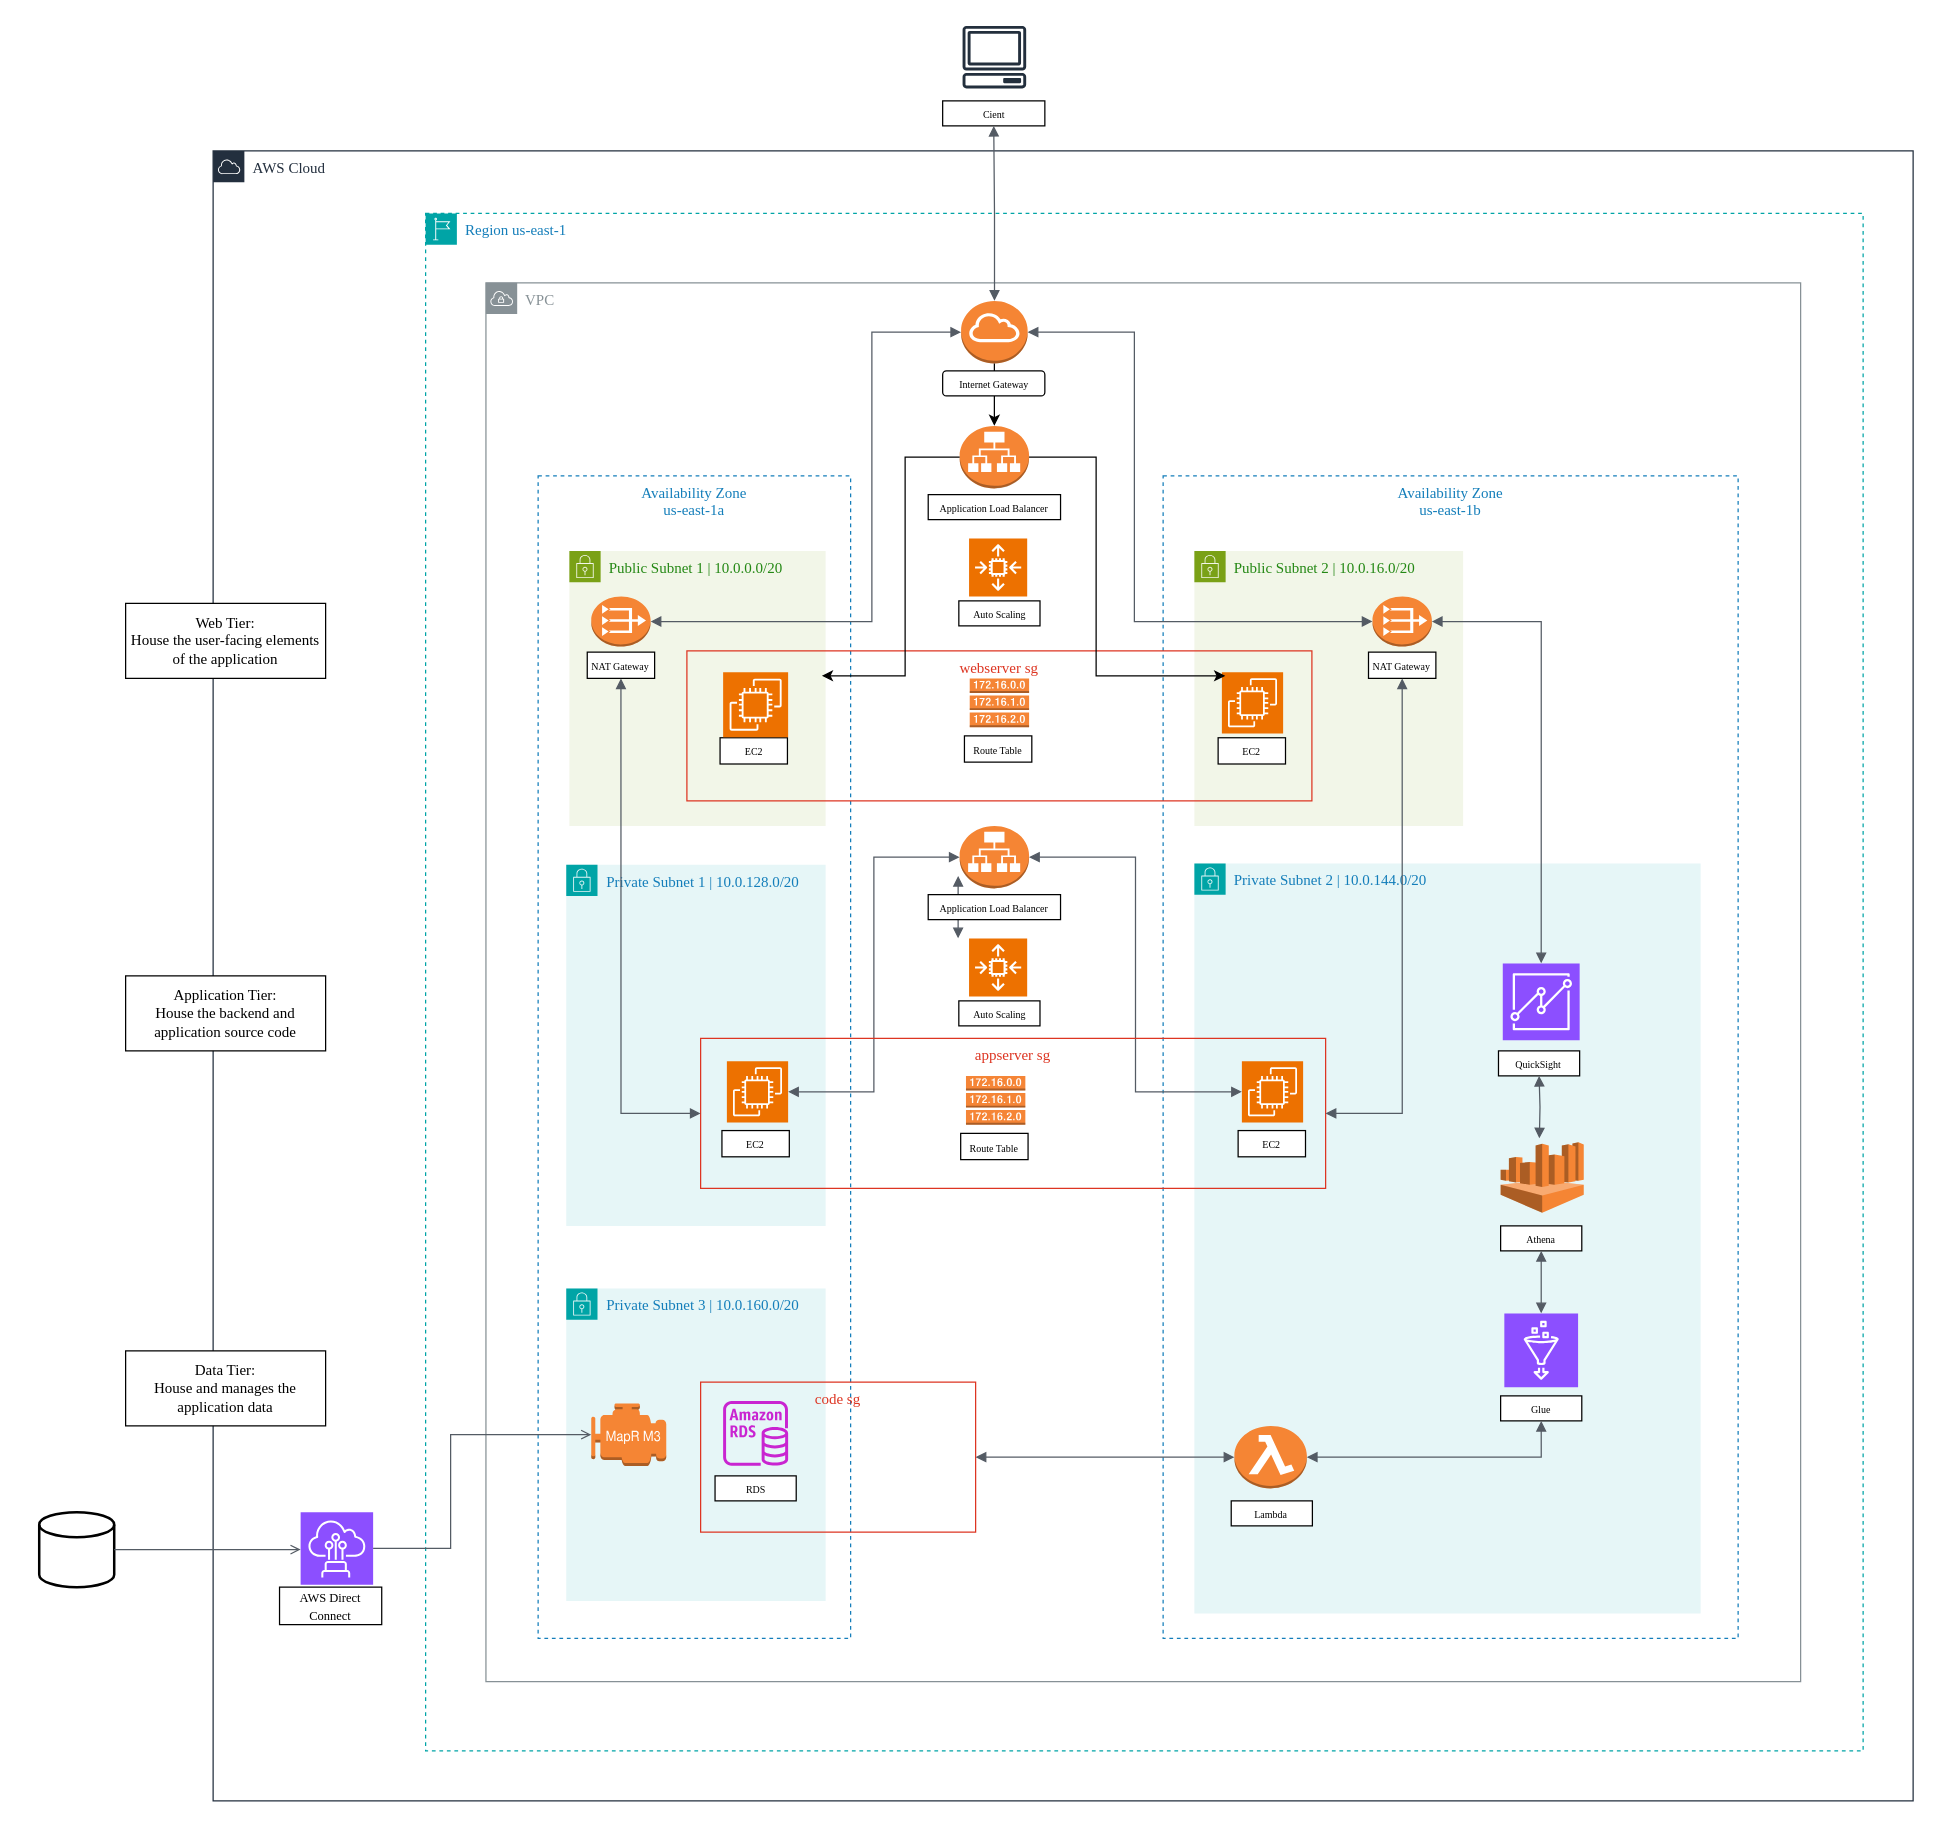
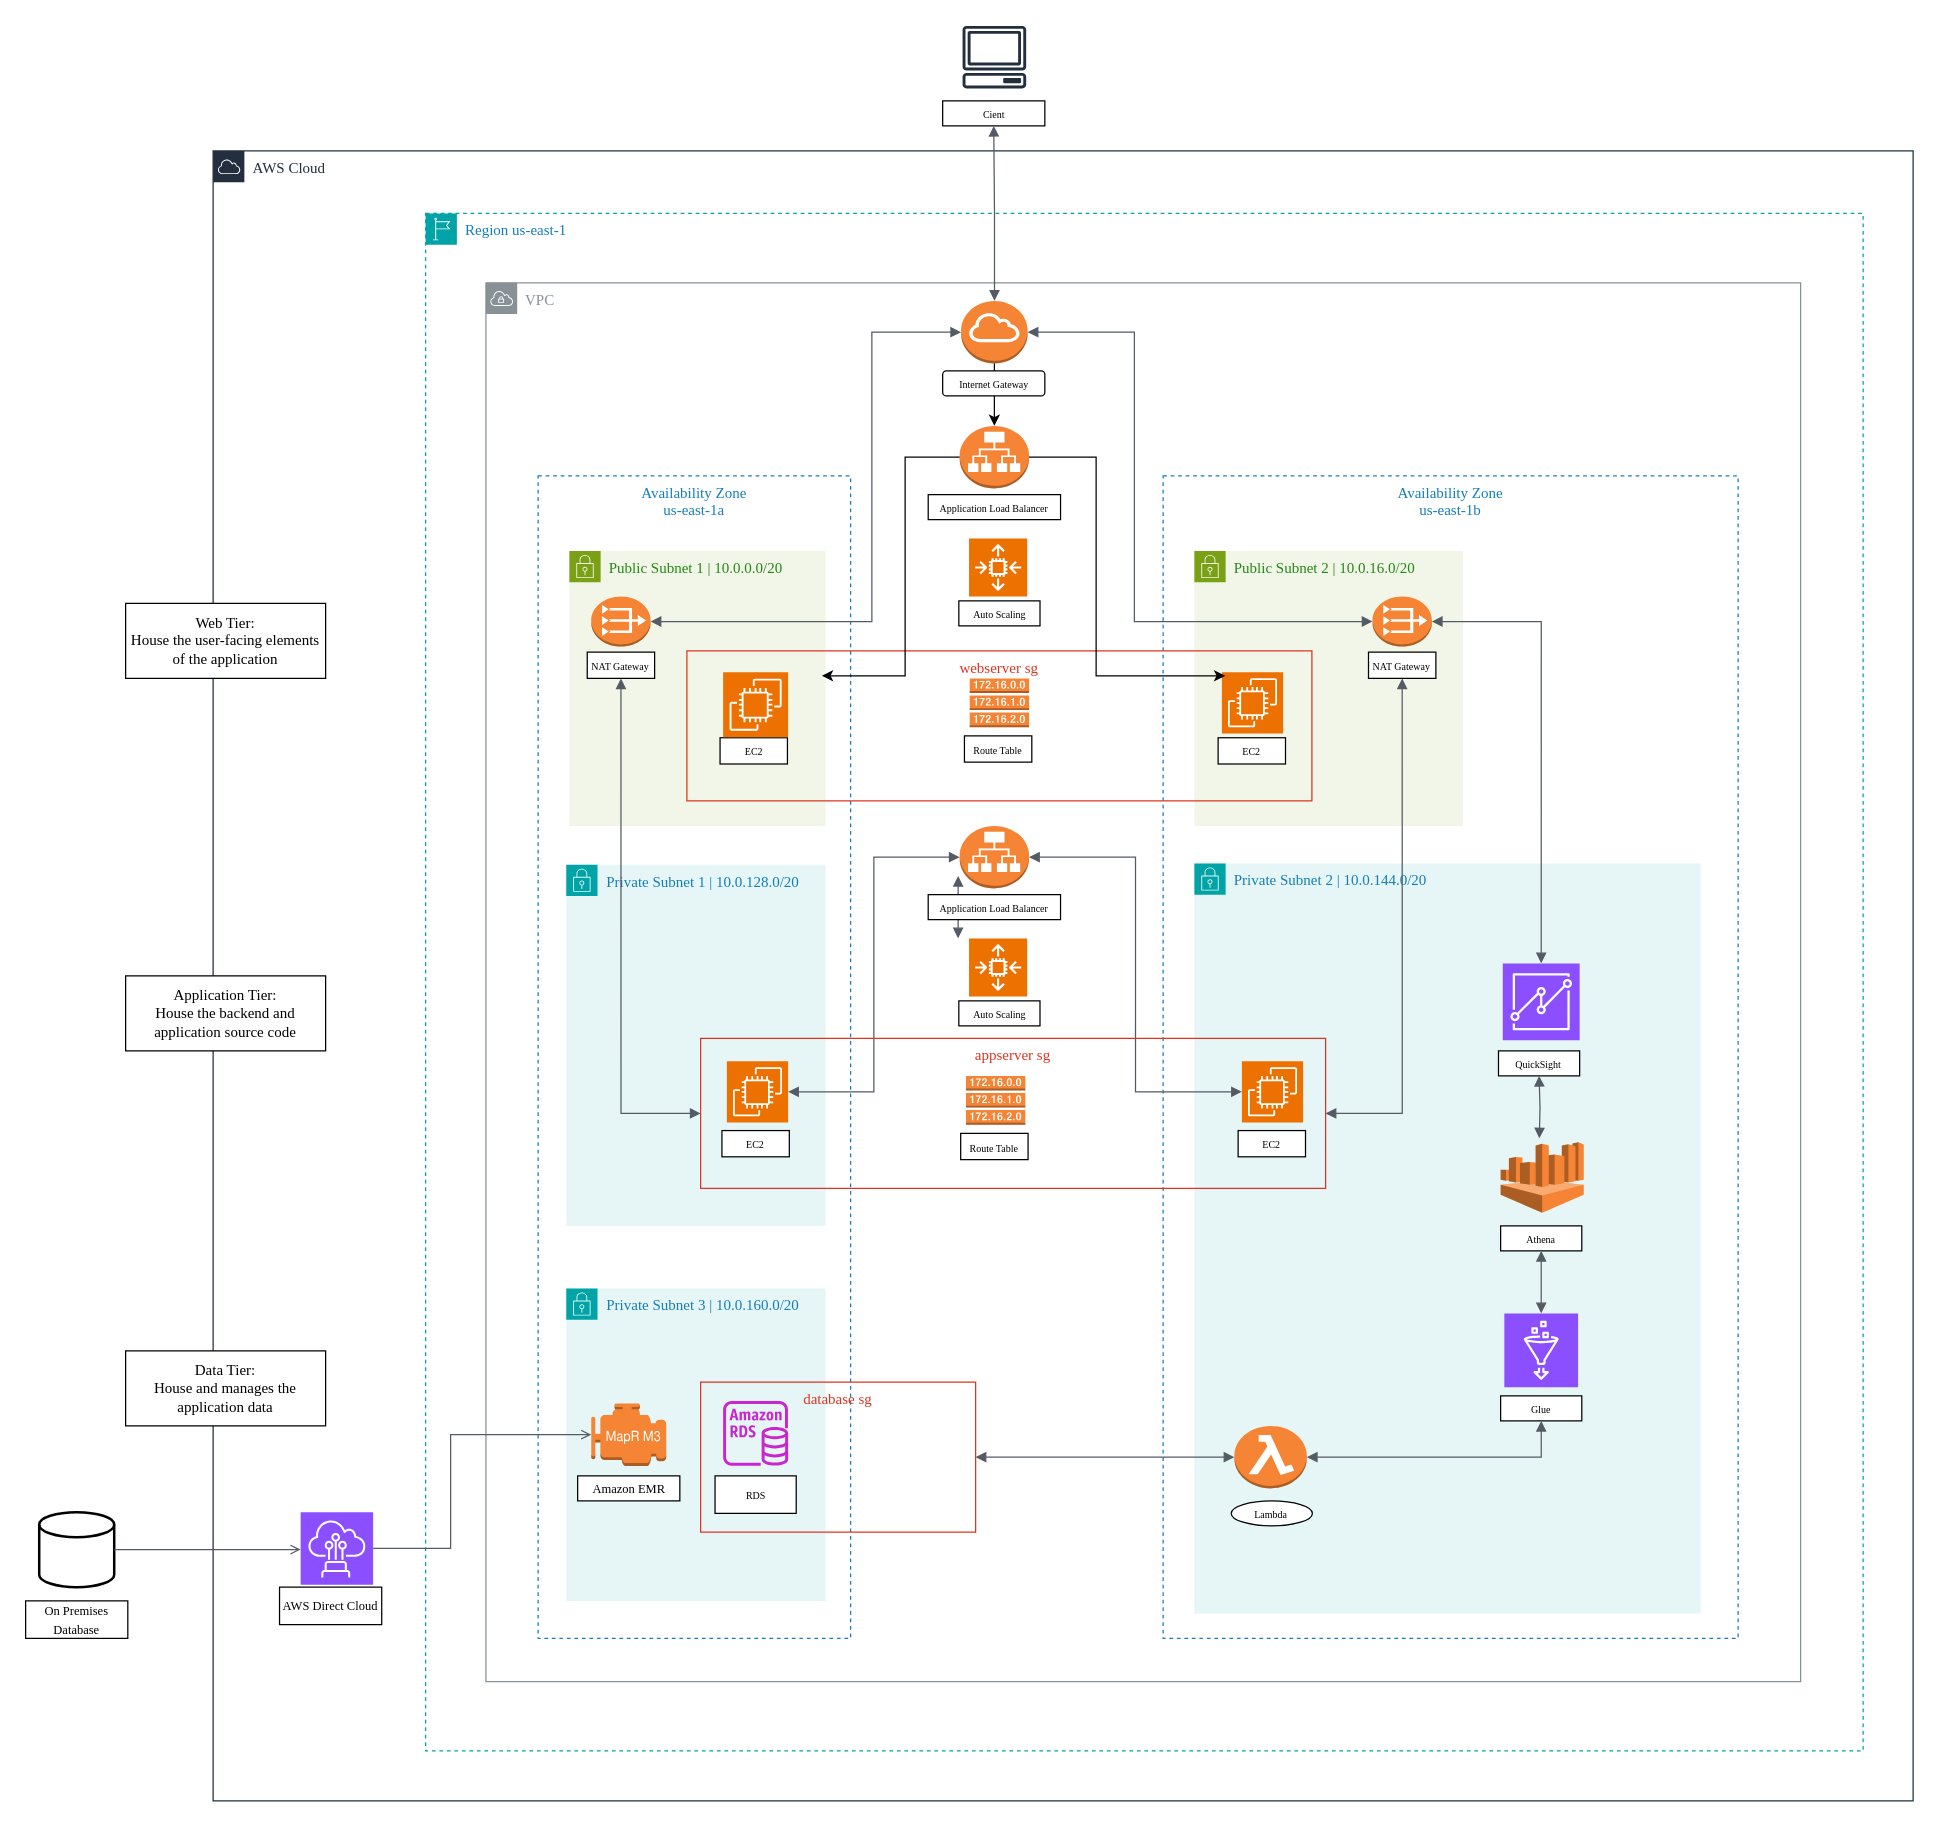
node "code sg": label "code sg" -> "database sg"
node "Amazon EMR": added
node "RDS": size 81x25 -> 81x38
node "Lambda": shape rectangle -> ellipse
node "AWS Direct Connect": label "AWS Direct Connect" -> "AWS Direct Cloud"
node "On Premises Database": added
